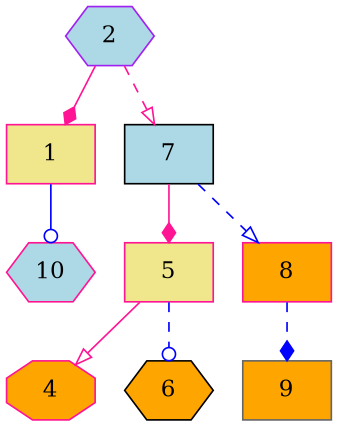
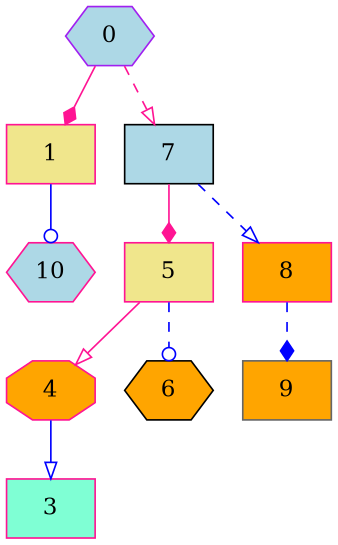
node "2": label "2" -> "0"
node "3": added
